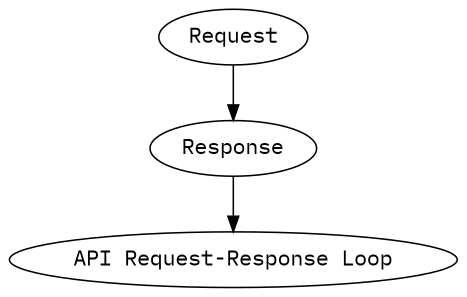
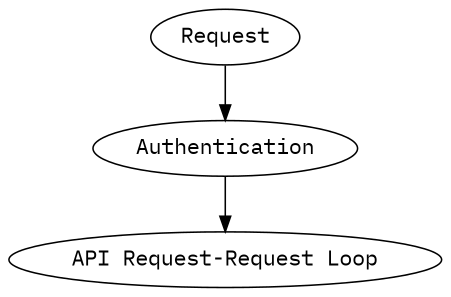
node "Response": label "Response" -> "Authentication"
node "API Request-Response Loop": label "API Request-Response Loop" -> "API Request-Request Loop"
